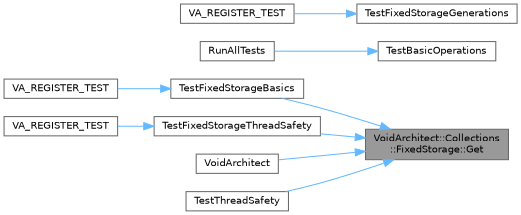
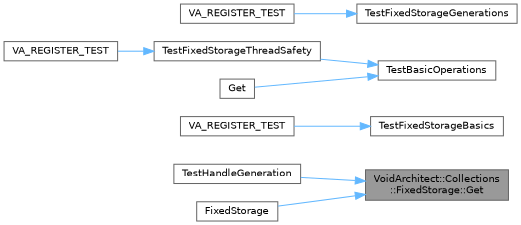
node "RunAllTests": label "RunAllTests" -> "Get"
edge "TestFixedStorageBasics" -> "VoidArchitect::Collections ::FixedStorage::Get": removed
edge "TestFixedStorageThreadSafety" -> "VoidArchitect::Collections ::FixedStorage::Get": now "TestFixedStorageThreadSafety" -> "TestBasicOperations"
node "VoidArchitect": label "VoidArchitect" -> "TestHandleGeneration"
node "TestThreadSafety": label "TestThreadSafety" -> "FixedStorage"
